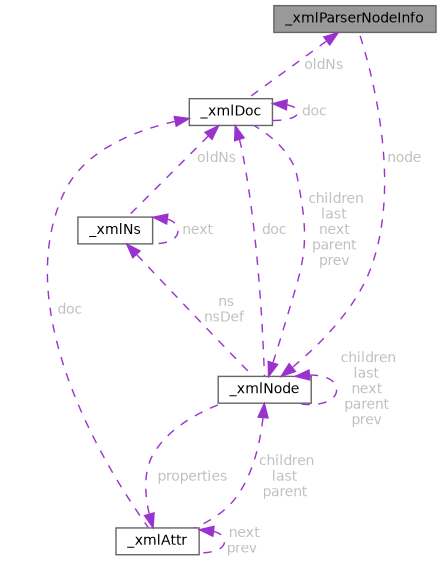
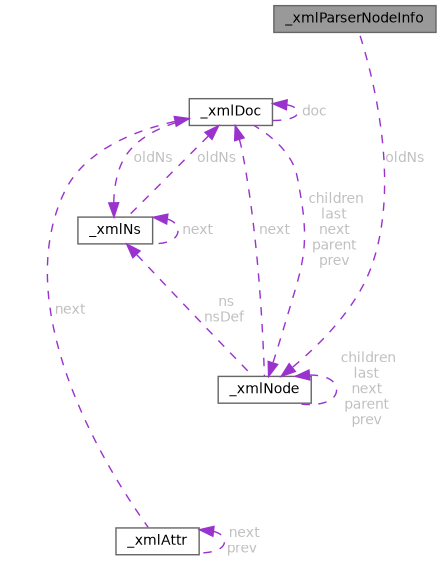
edge "_xmlDoc" -> "_xmlParserNodeInfo": now "_xmlDoc" -> "_xmlNs"
edge "_xmlParserNodeInfo" -> "_xmlNode": label " node" -> " oldNs"
edge "_xmlNode" -> "_xmlDoc": label " doc" -> " next"
edge "_xmlAttr" -> "_xmlDoc": label " doc" -> " next"
edge "_xmlNode" -> "_xmlAttr": removed, label "properties"
edge "_xmlAttr" -> "_xmlNode": removed, label "children last parent"
